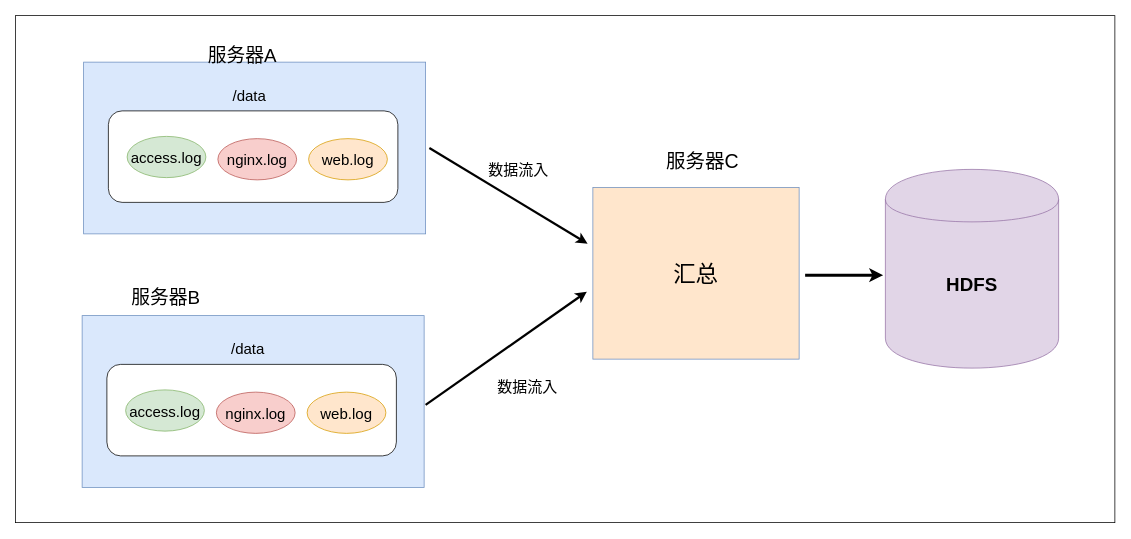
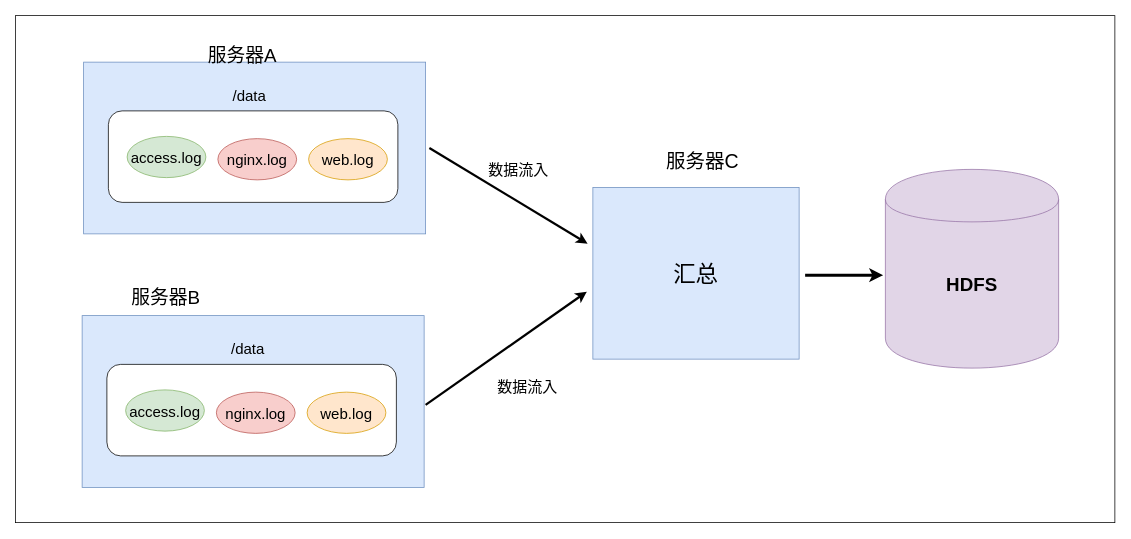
node "汇总": fillcolor #ffe6cc -> #dae8fc
